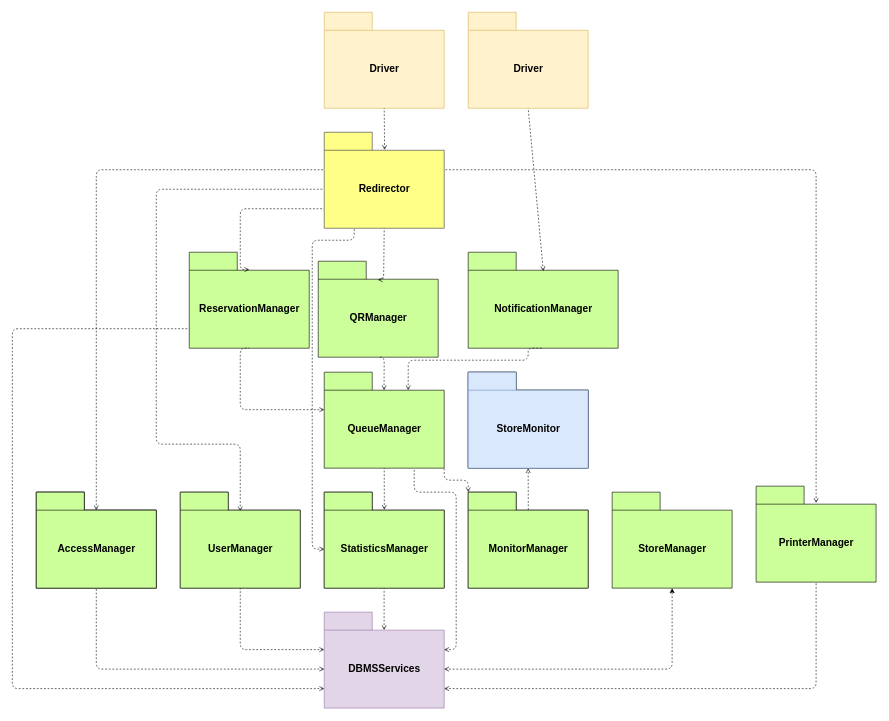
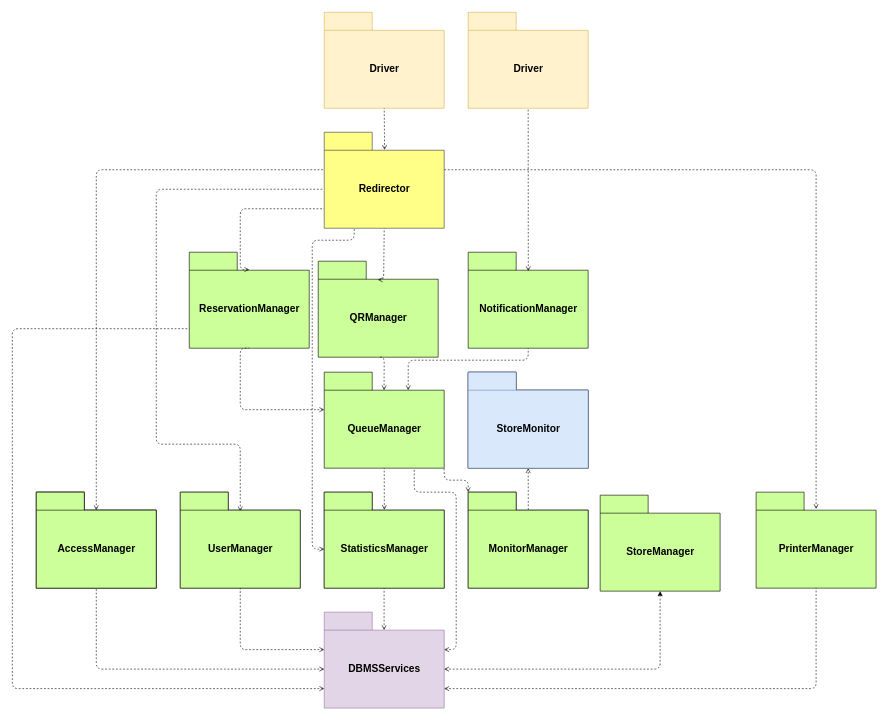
node "NotificationManager": size 150x96 -> 120x96
node "PrinterManager": moved (816, 534) -> (816, 540)
node "StoreManager": moved (672, 540) -> (660, 543)
